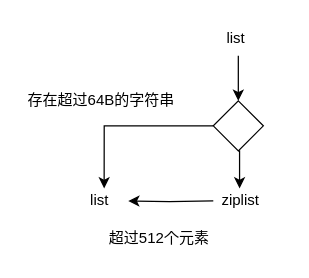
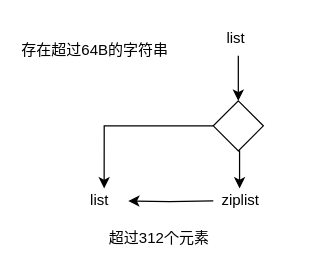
node "存在超过64B的字符串": moved (107, 101) -> (101, 51)
node "超过512个元素": label "超过512个元素" -> "超过312个元素"
